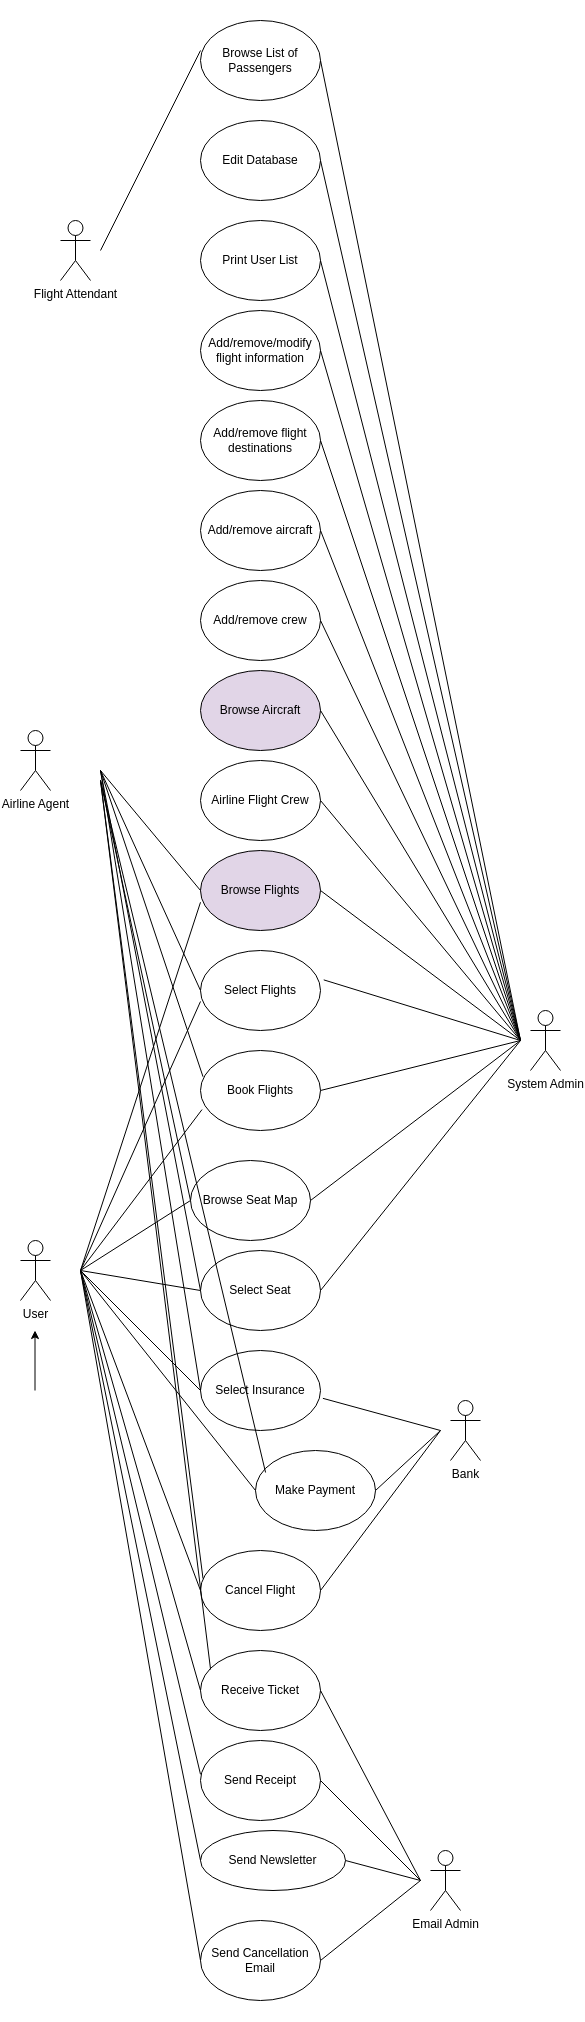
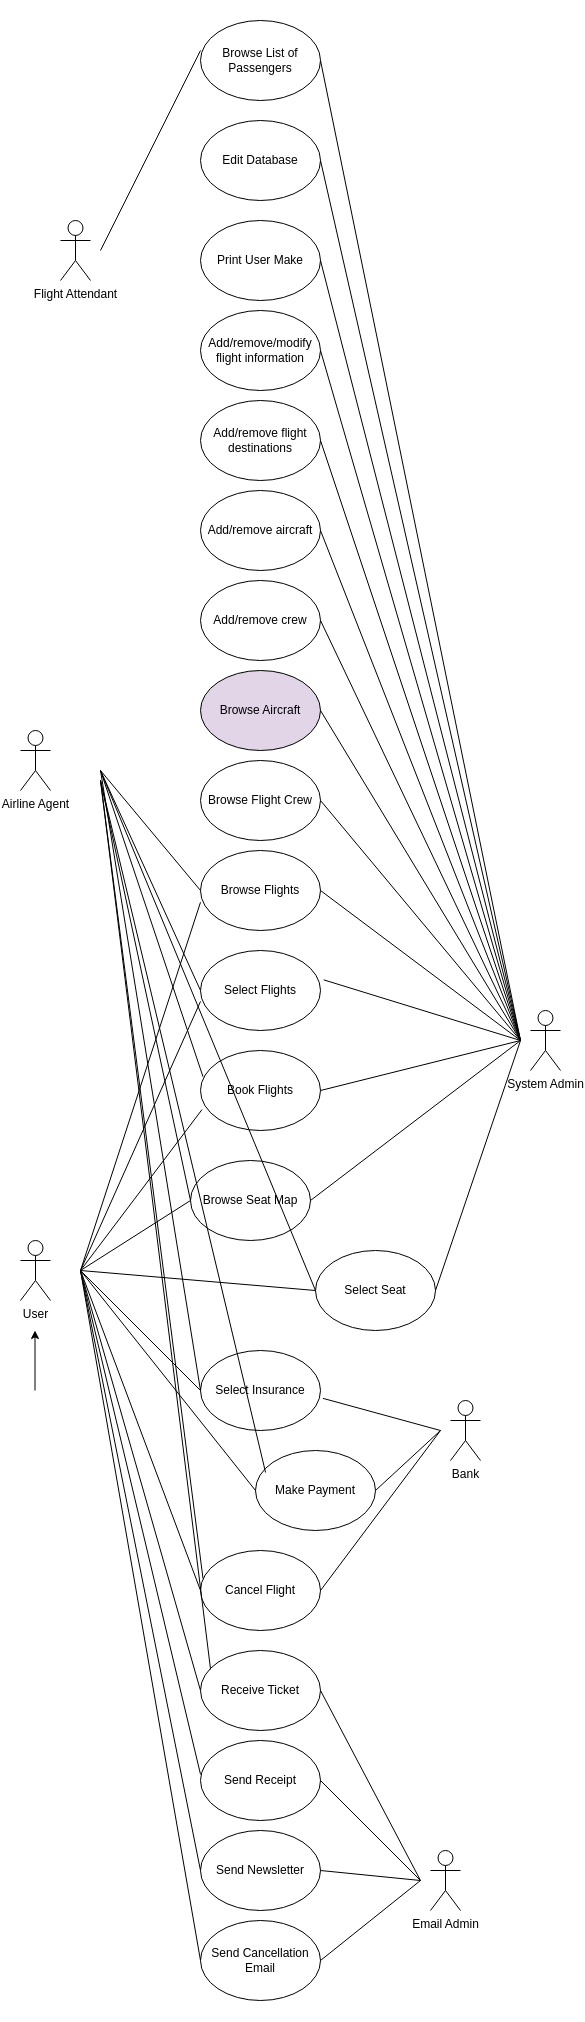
node "Print User List": label "Print User List" -> "Print User Make"
node "Airline Flight Crew": label "Airline Flight Crew" -> "Browse Flight Crew"
node "Browse Flights": fillcolor #e1d5e7 -> #ffffff
node "Select Seat": moved (261, 1291) -> (376, 1291)
node "Send Newsletter": size 145x60 -> 120x80
